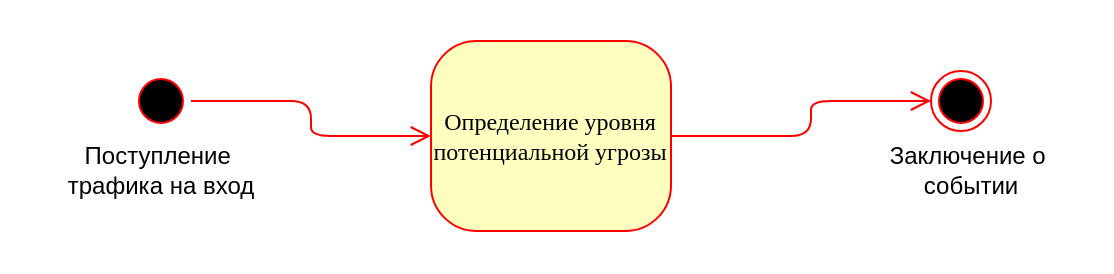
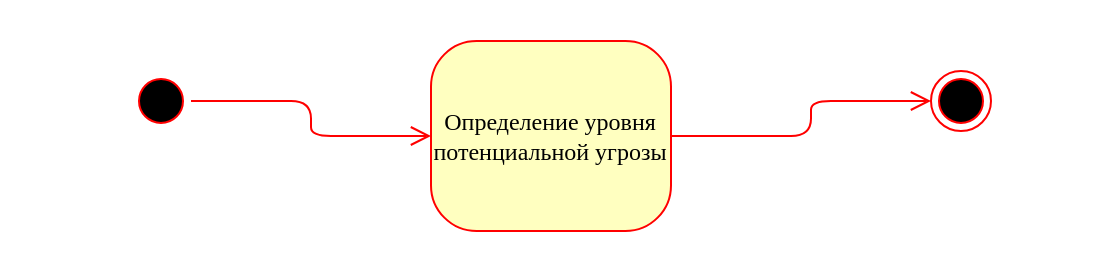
node "Поступление трафика на вход": removed
node "Заключение о событии": removed
